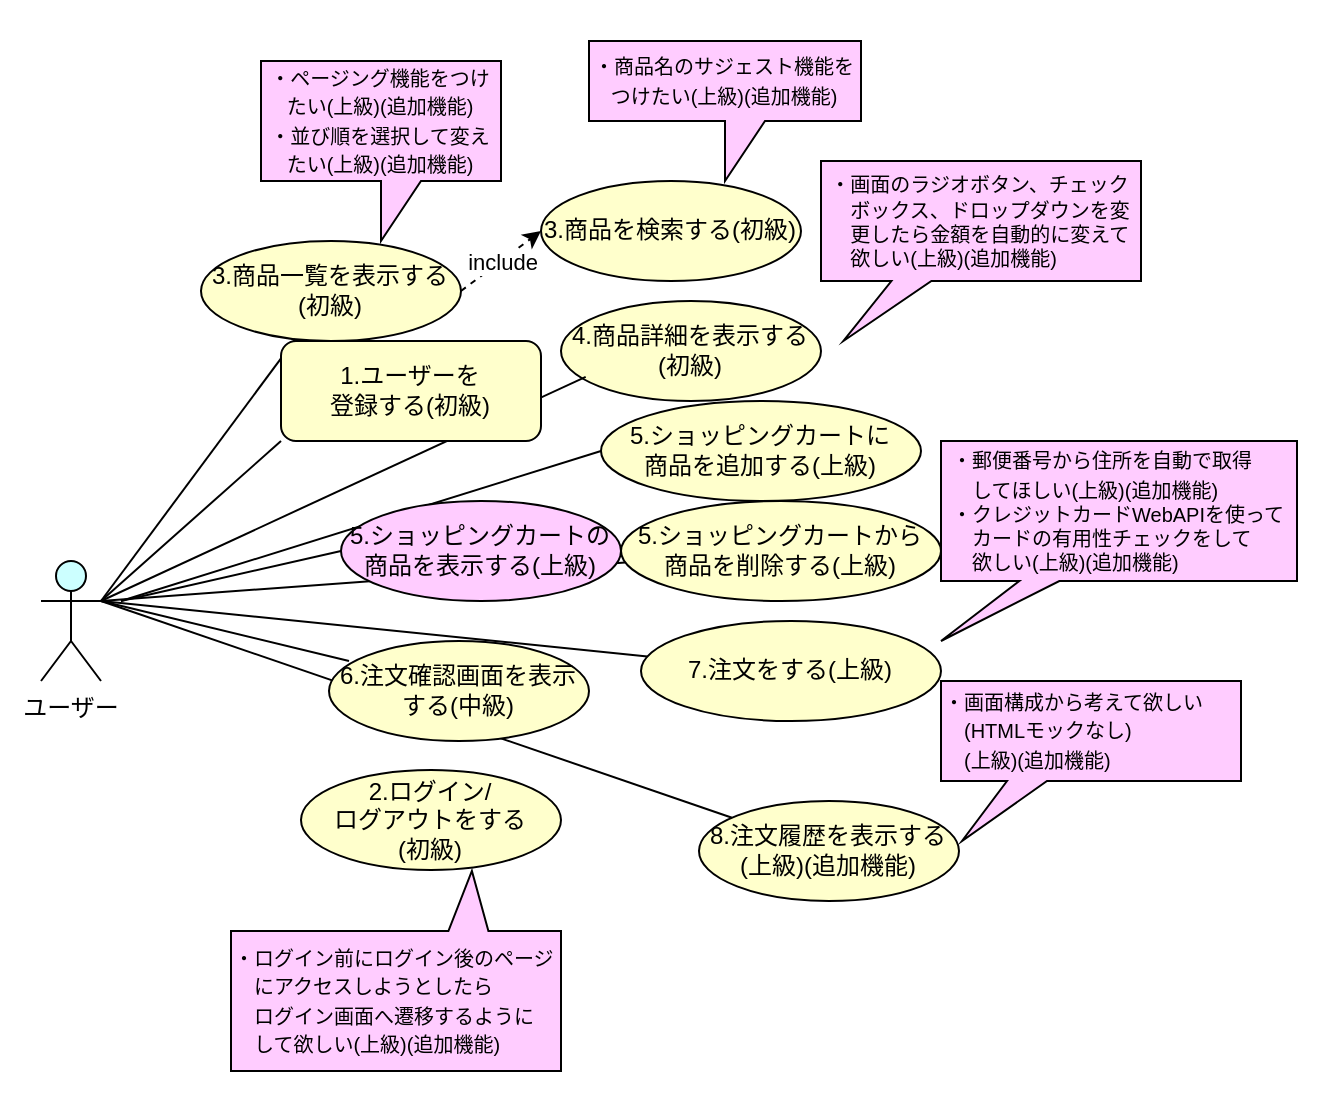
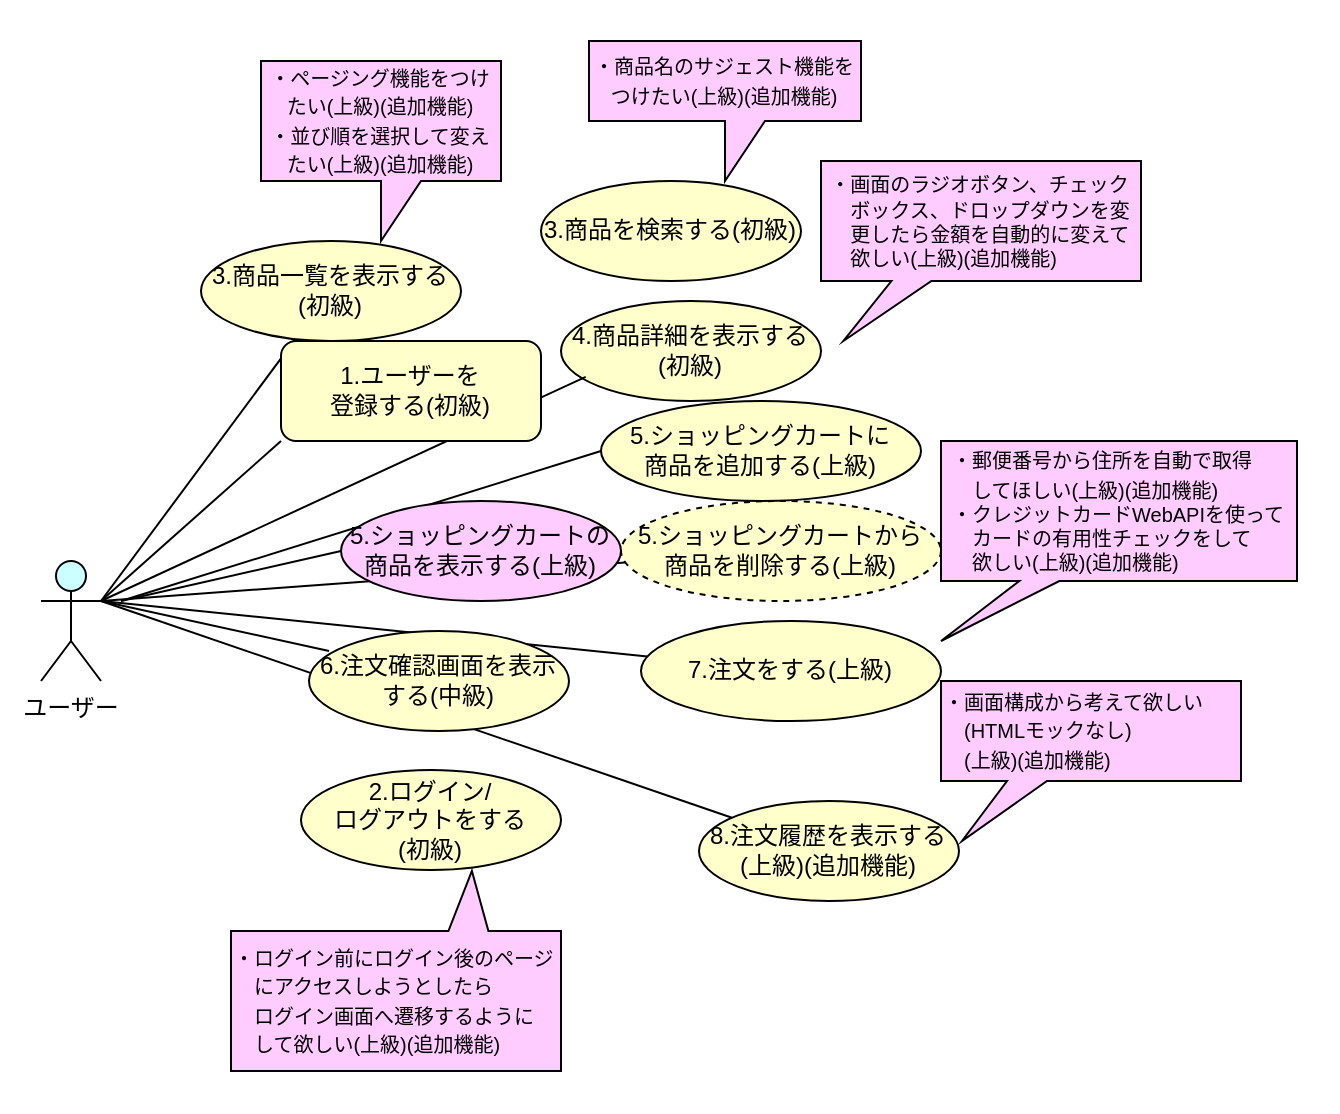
edge "3.商品一覧を表示する(初級)" -> "3.商品を検索する(初級)": removed, label "include"
node "5.ショッピングカートから 商品を削除する(上級)": style solid -> dashed
node "6.注文確認画面を表示する(中級)": moved (459, 691) -> (439, 681)
